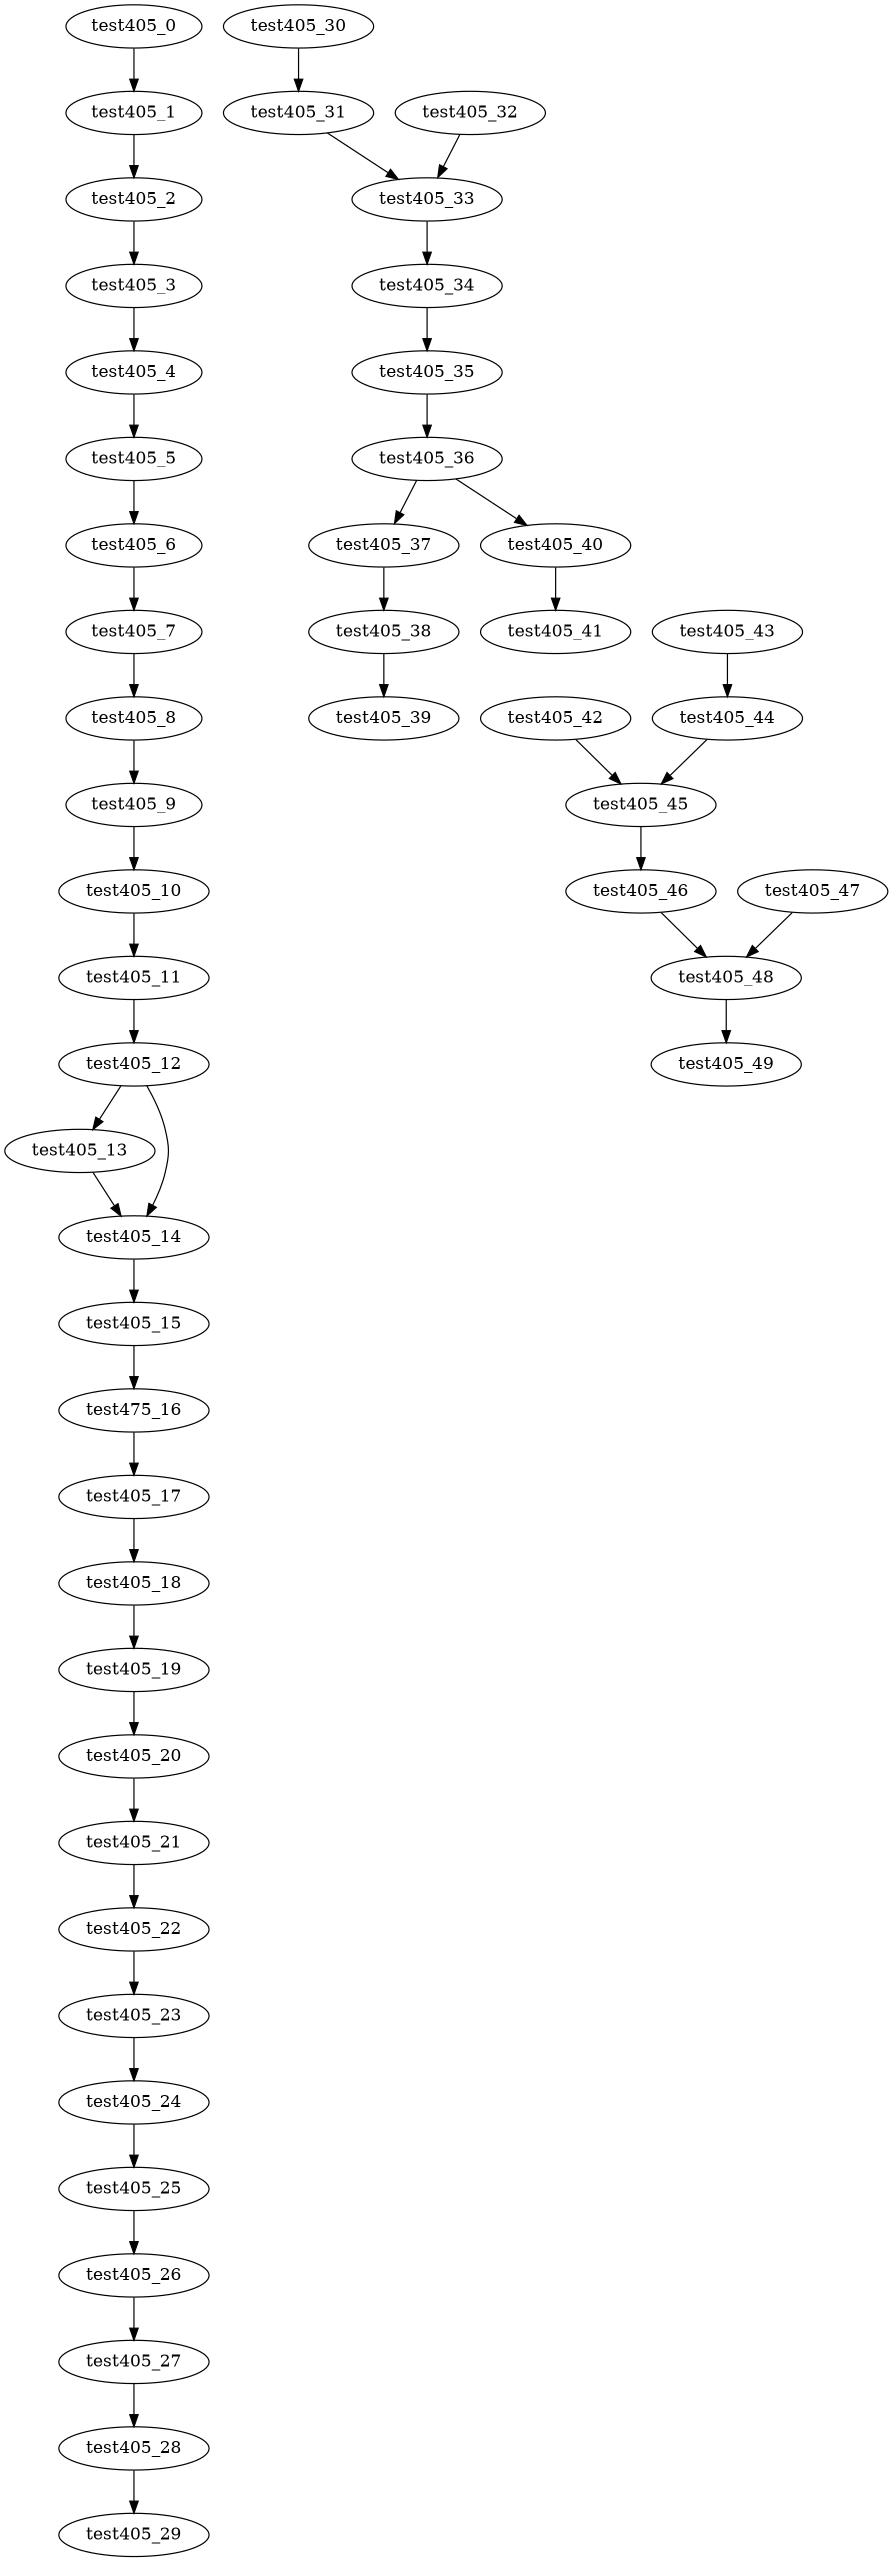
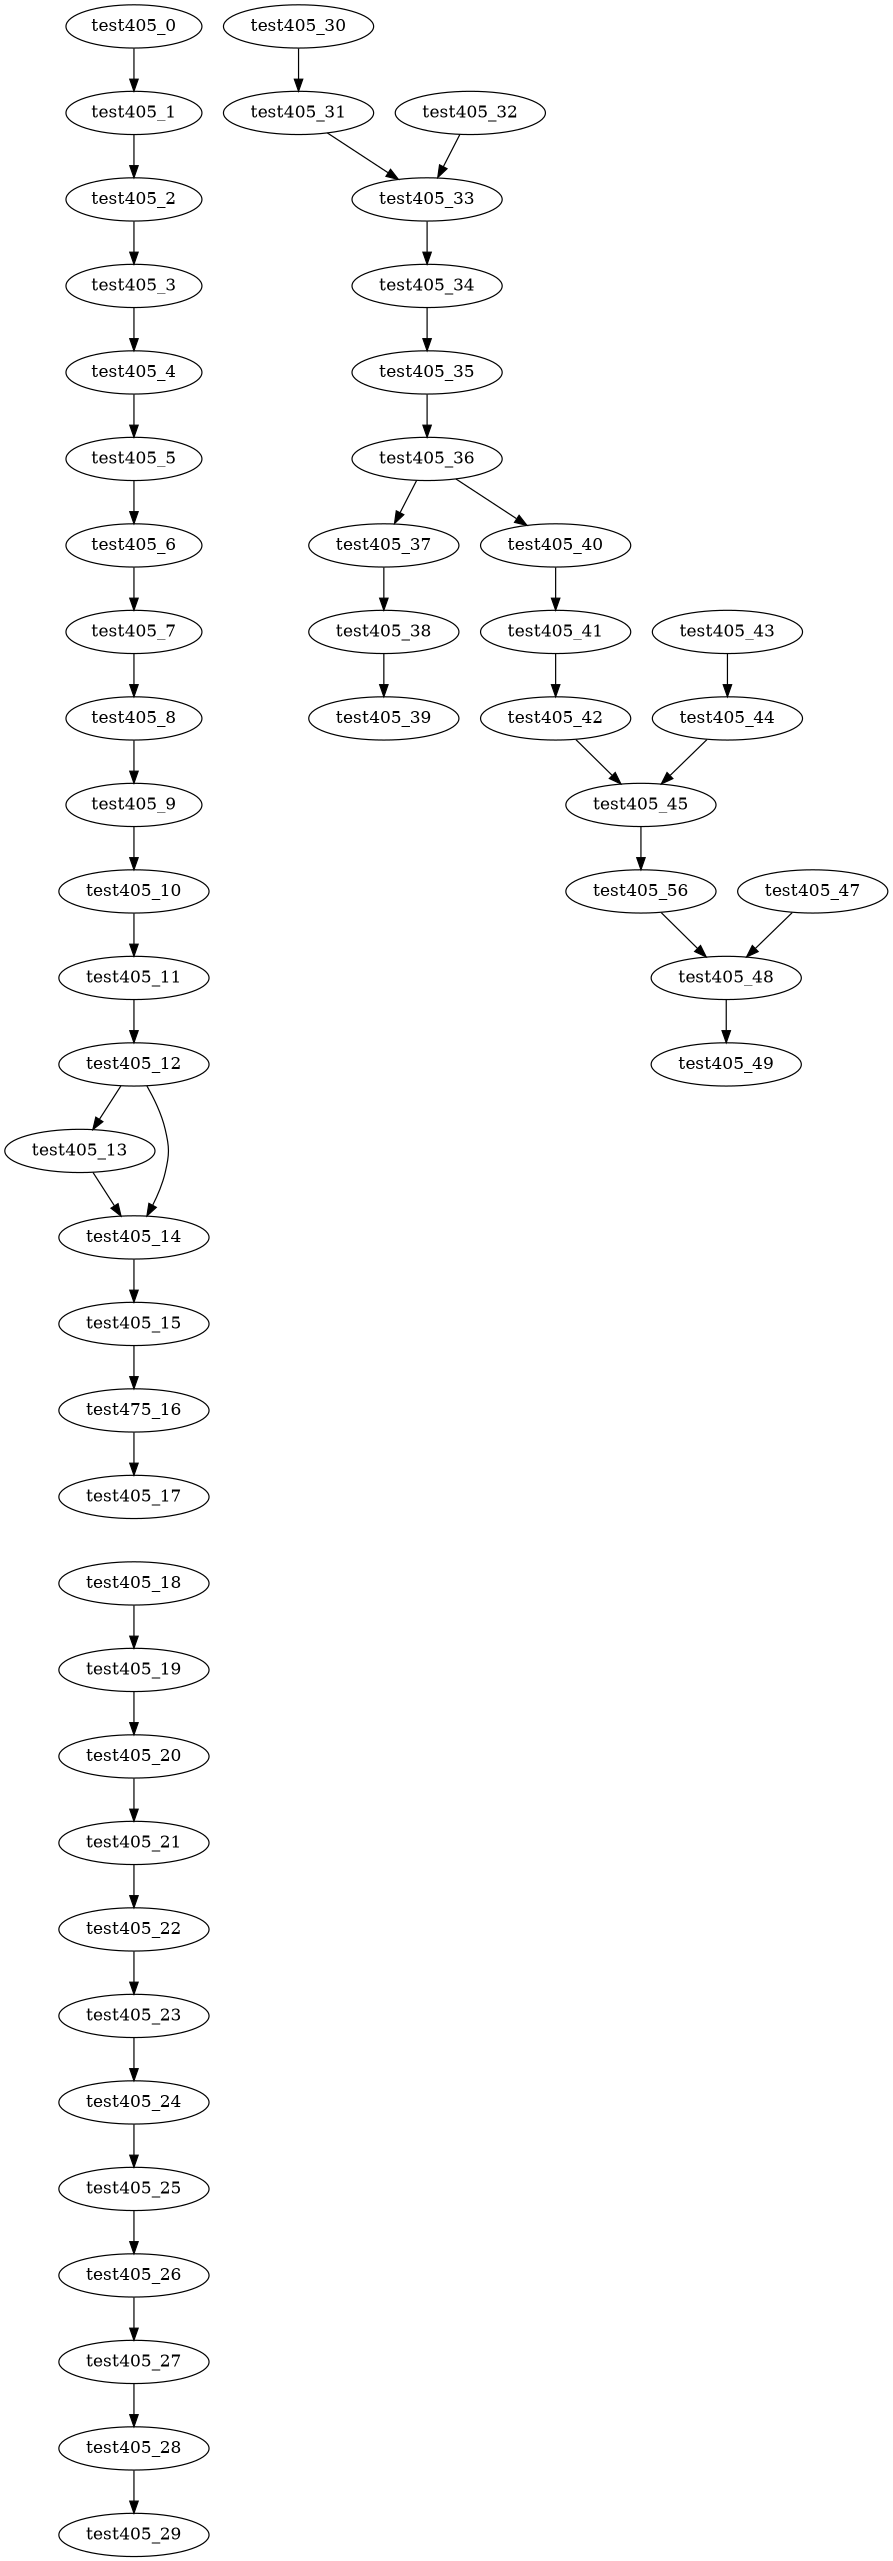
edge "test405_41" -> "test405_42": added
node "test405_46": label "test405_46" -> "test405_56"
edge "test405_17" -> "test405_18": removed
